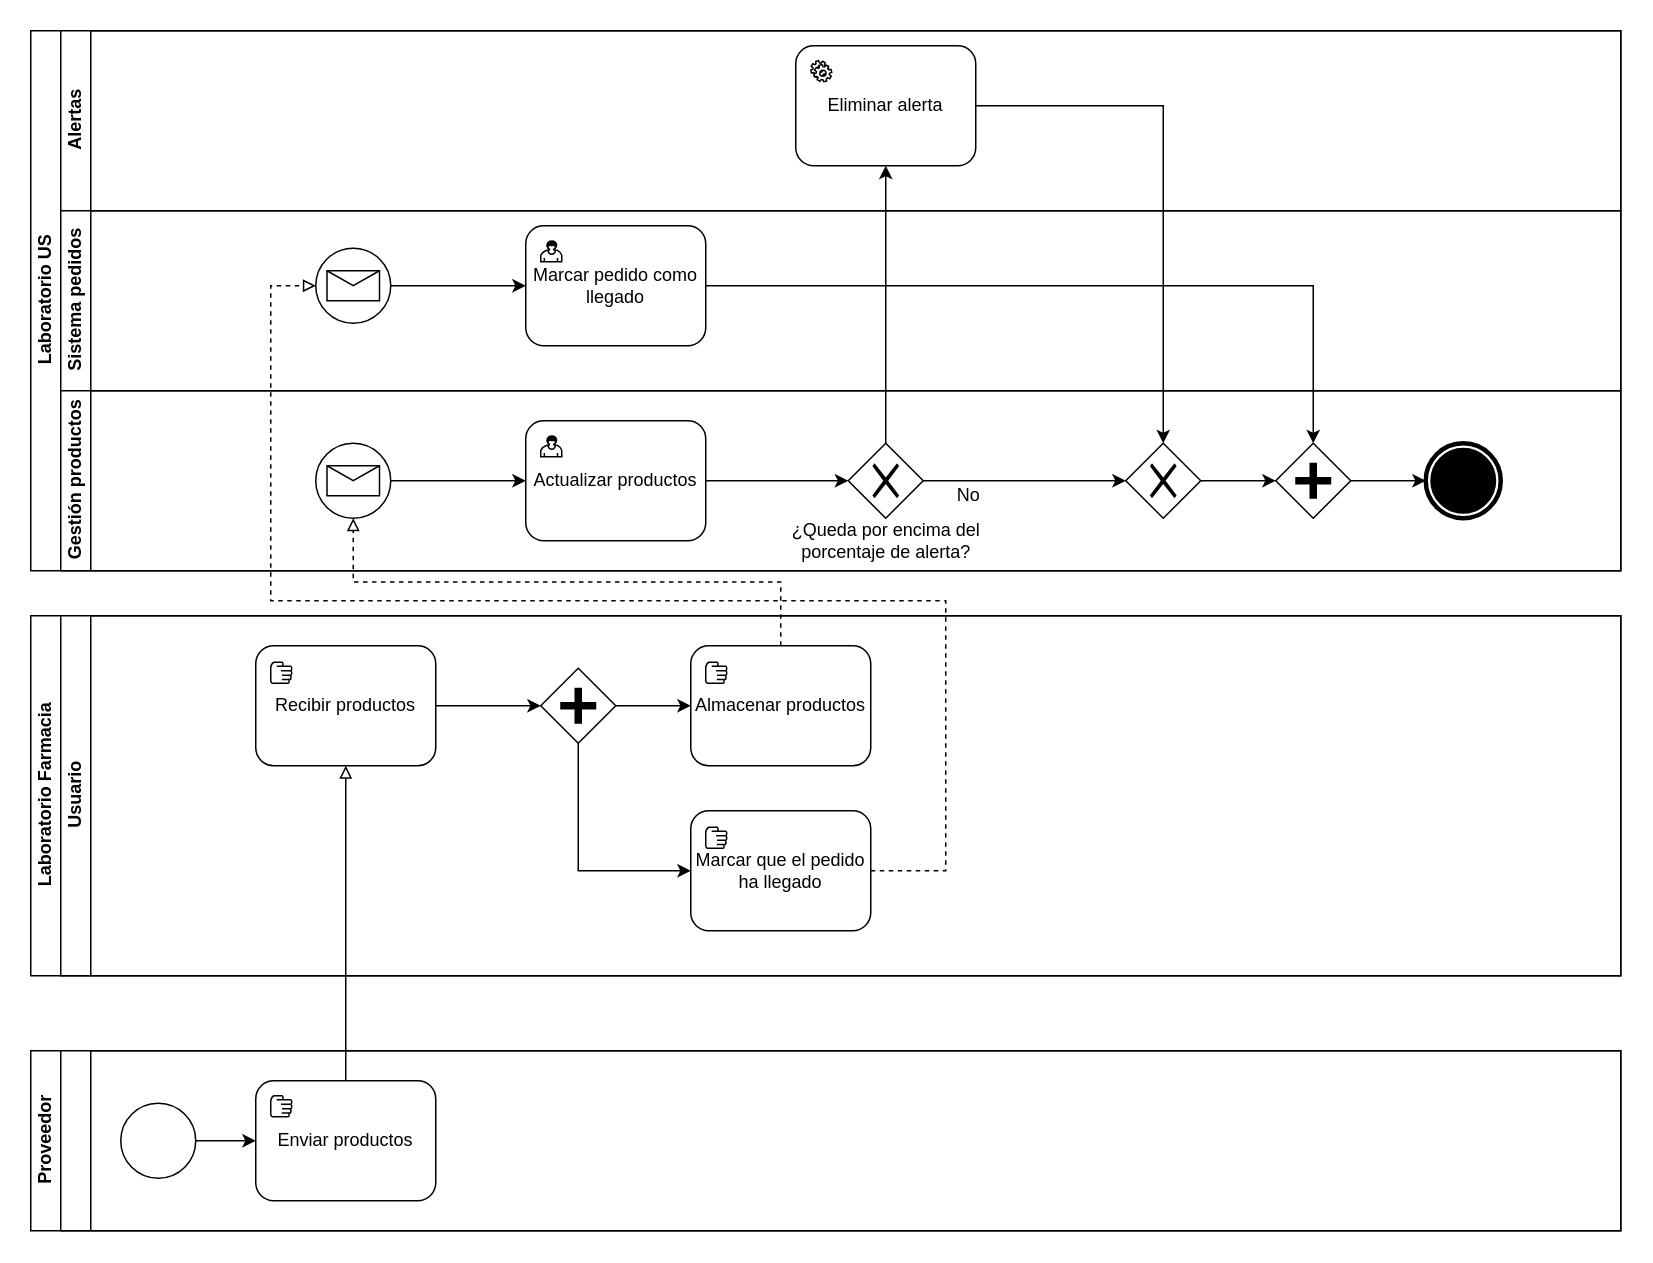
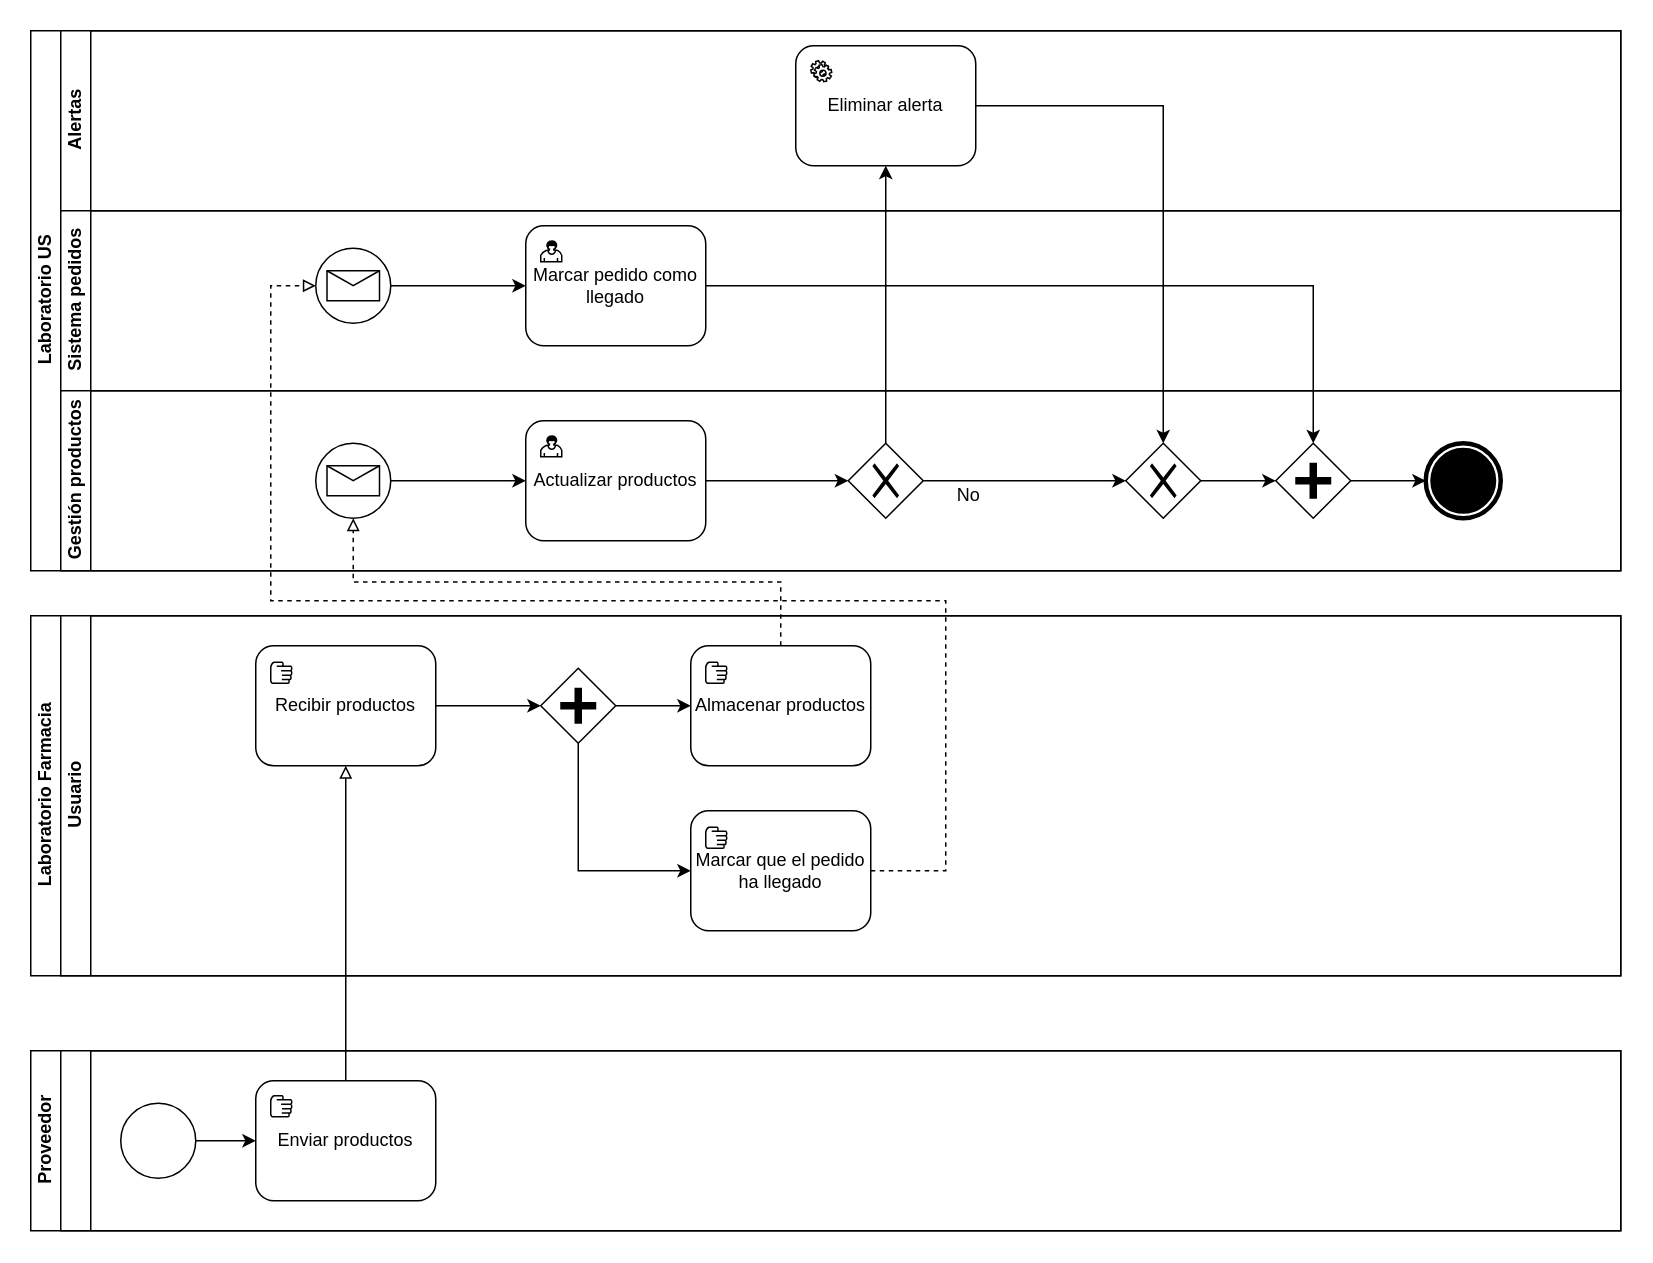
node "¿Queda por encima del porcentaje de alerta?": removed
